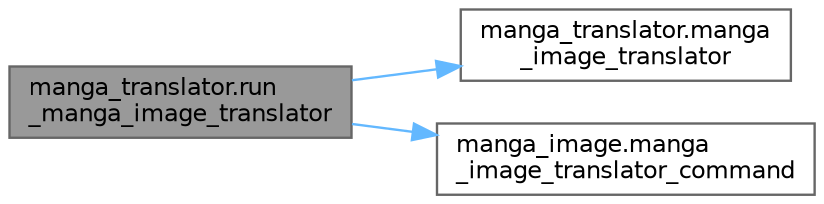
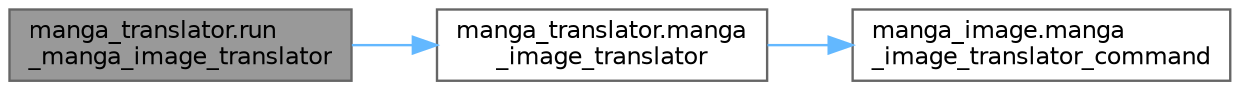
edge "manga_translator.run _manga_image_translator" -> "manga_image.manga _image_translator_command": now "manga_translator.manga _image_translator" -> "manga_image.manga _image_translator_command"
